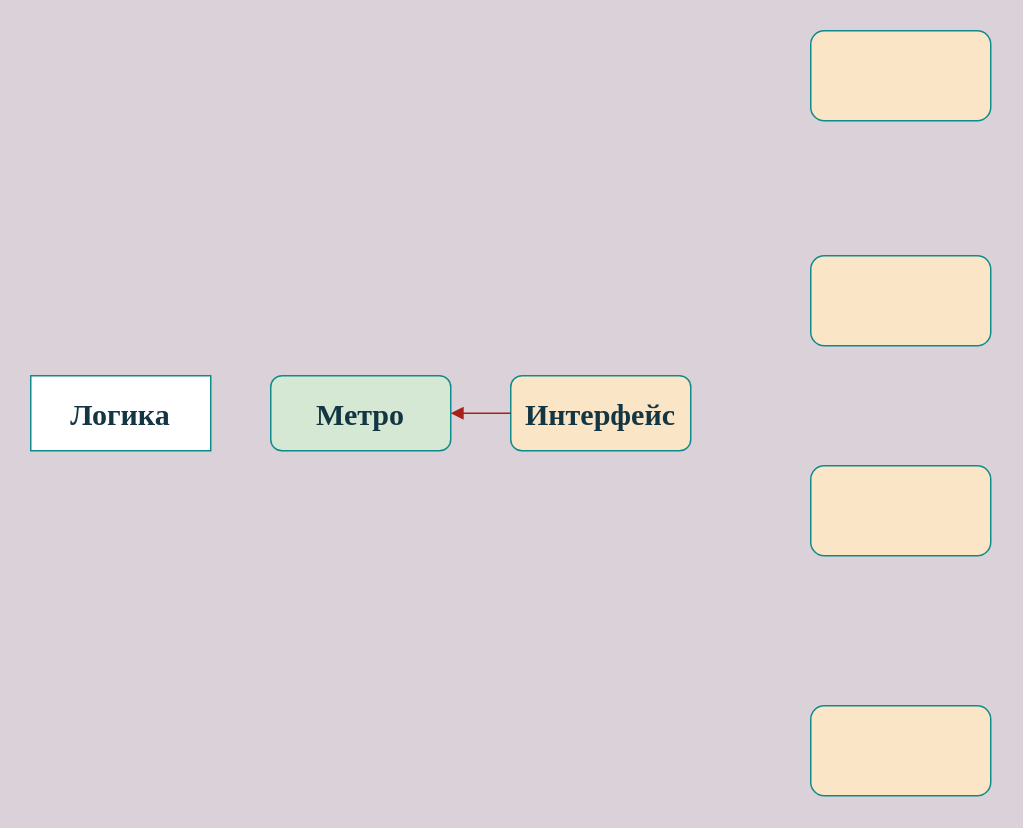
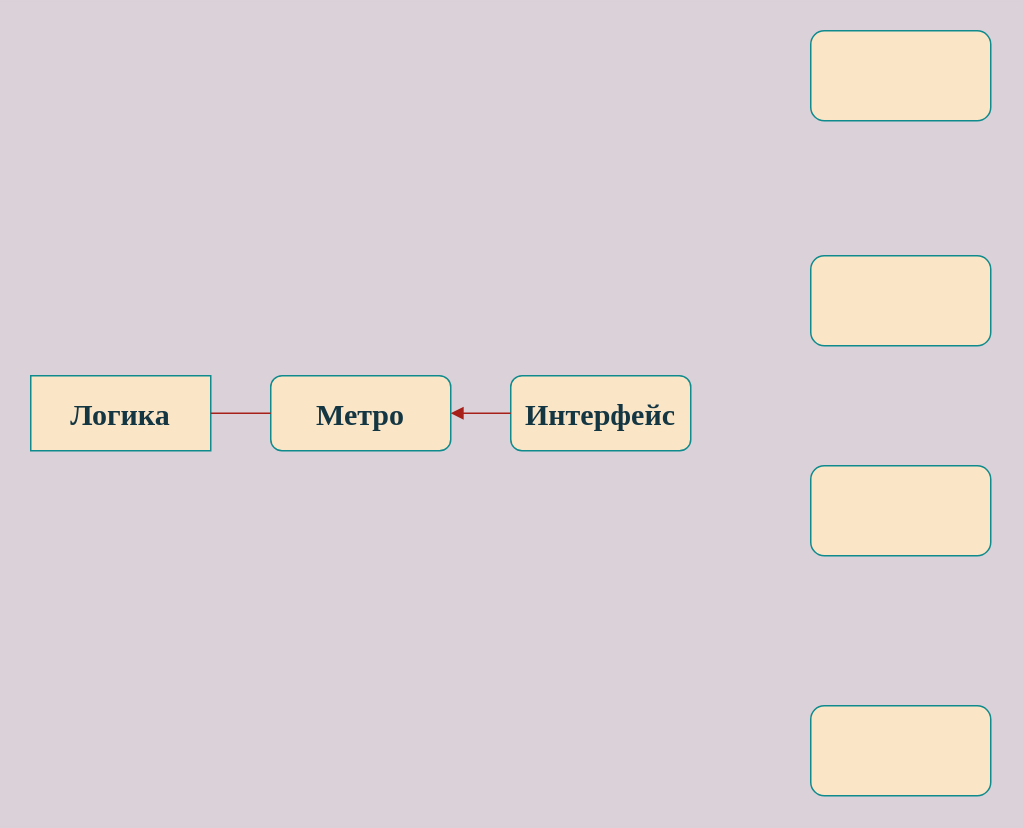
node "Логика": fillcolor #ffffff -> #fae5c7
edge "Логика" -- "Метро": added
node "Метро": fillcolor #d5e8d4 -> #fae5c7
